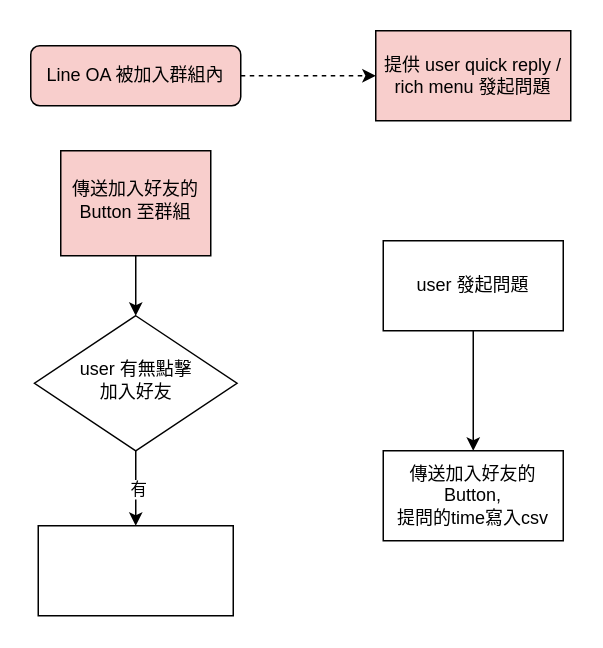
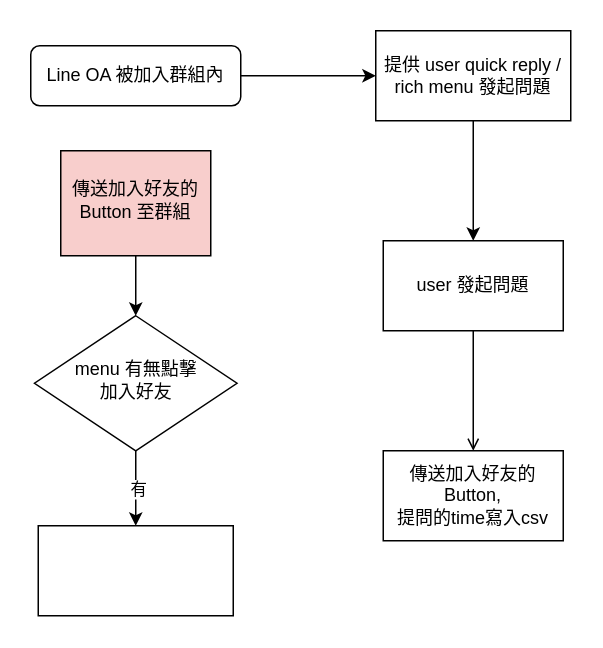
node "Line OA 被加入群組內": fillcolor #f8cecc -> #ffffff
edge "Line OA 被加入群組內" -> "提供 user quick reply / rich menu 發起問題": style dashed -> solid
node "提供 user quick reply / rich menu 發起問題": fillcolor #f8cecc -> #ffffff
edge "提供 user quick reply / rich menu 發起問題" -> "user 發起問題": added
node "user 有無點擊 加入好友": label "user 有無點擊 加入好友" -> "menu 有無點擊 加入好友"
edge "user 發起問題" -> "傳送加入好友的Button, 提問的time寫入csv": arrowhead classic -> open
